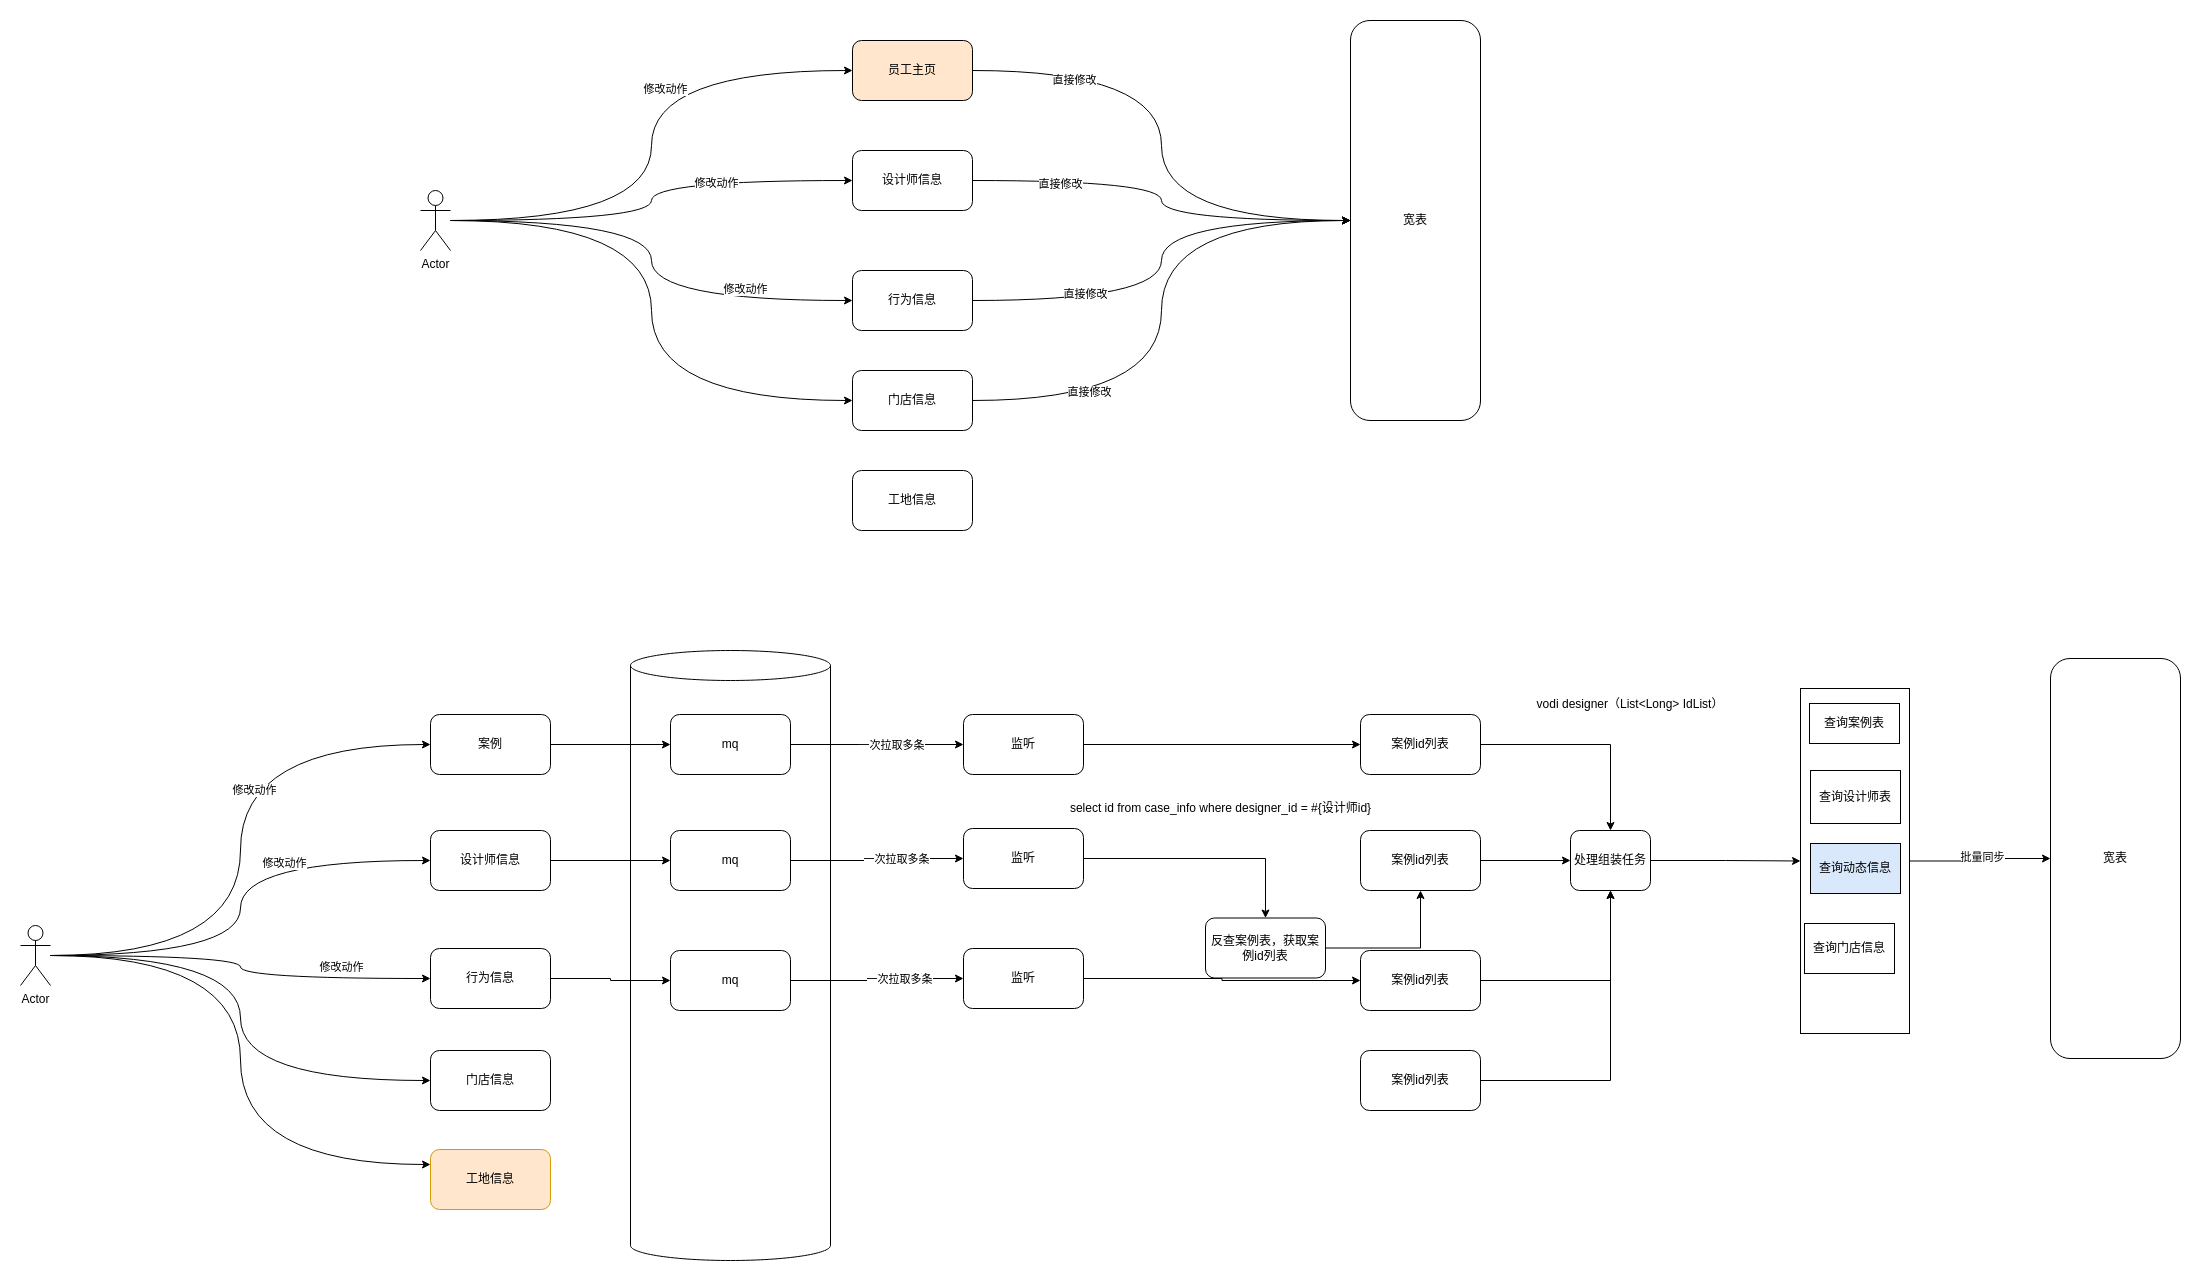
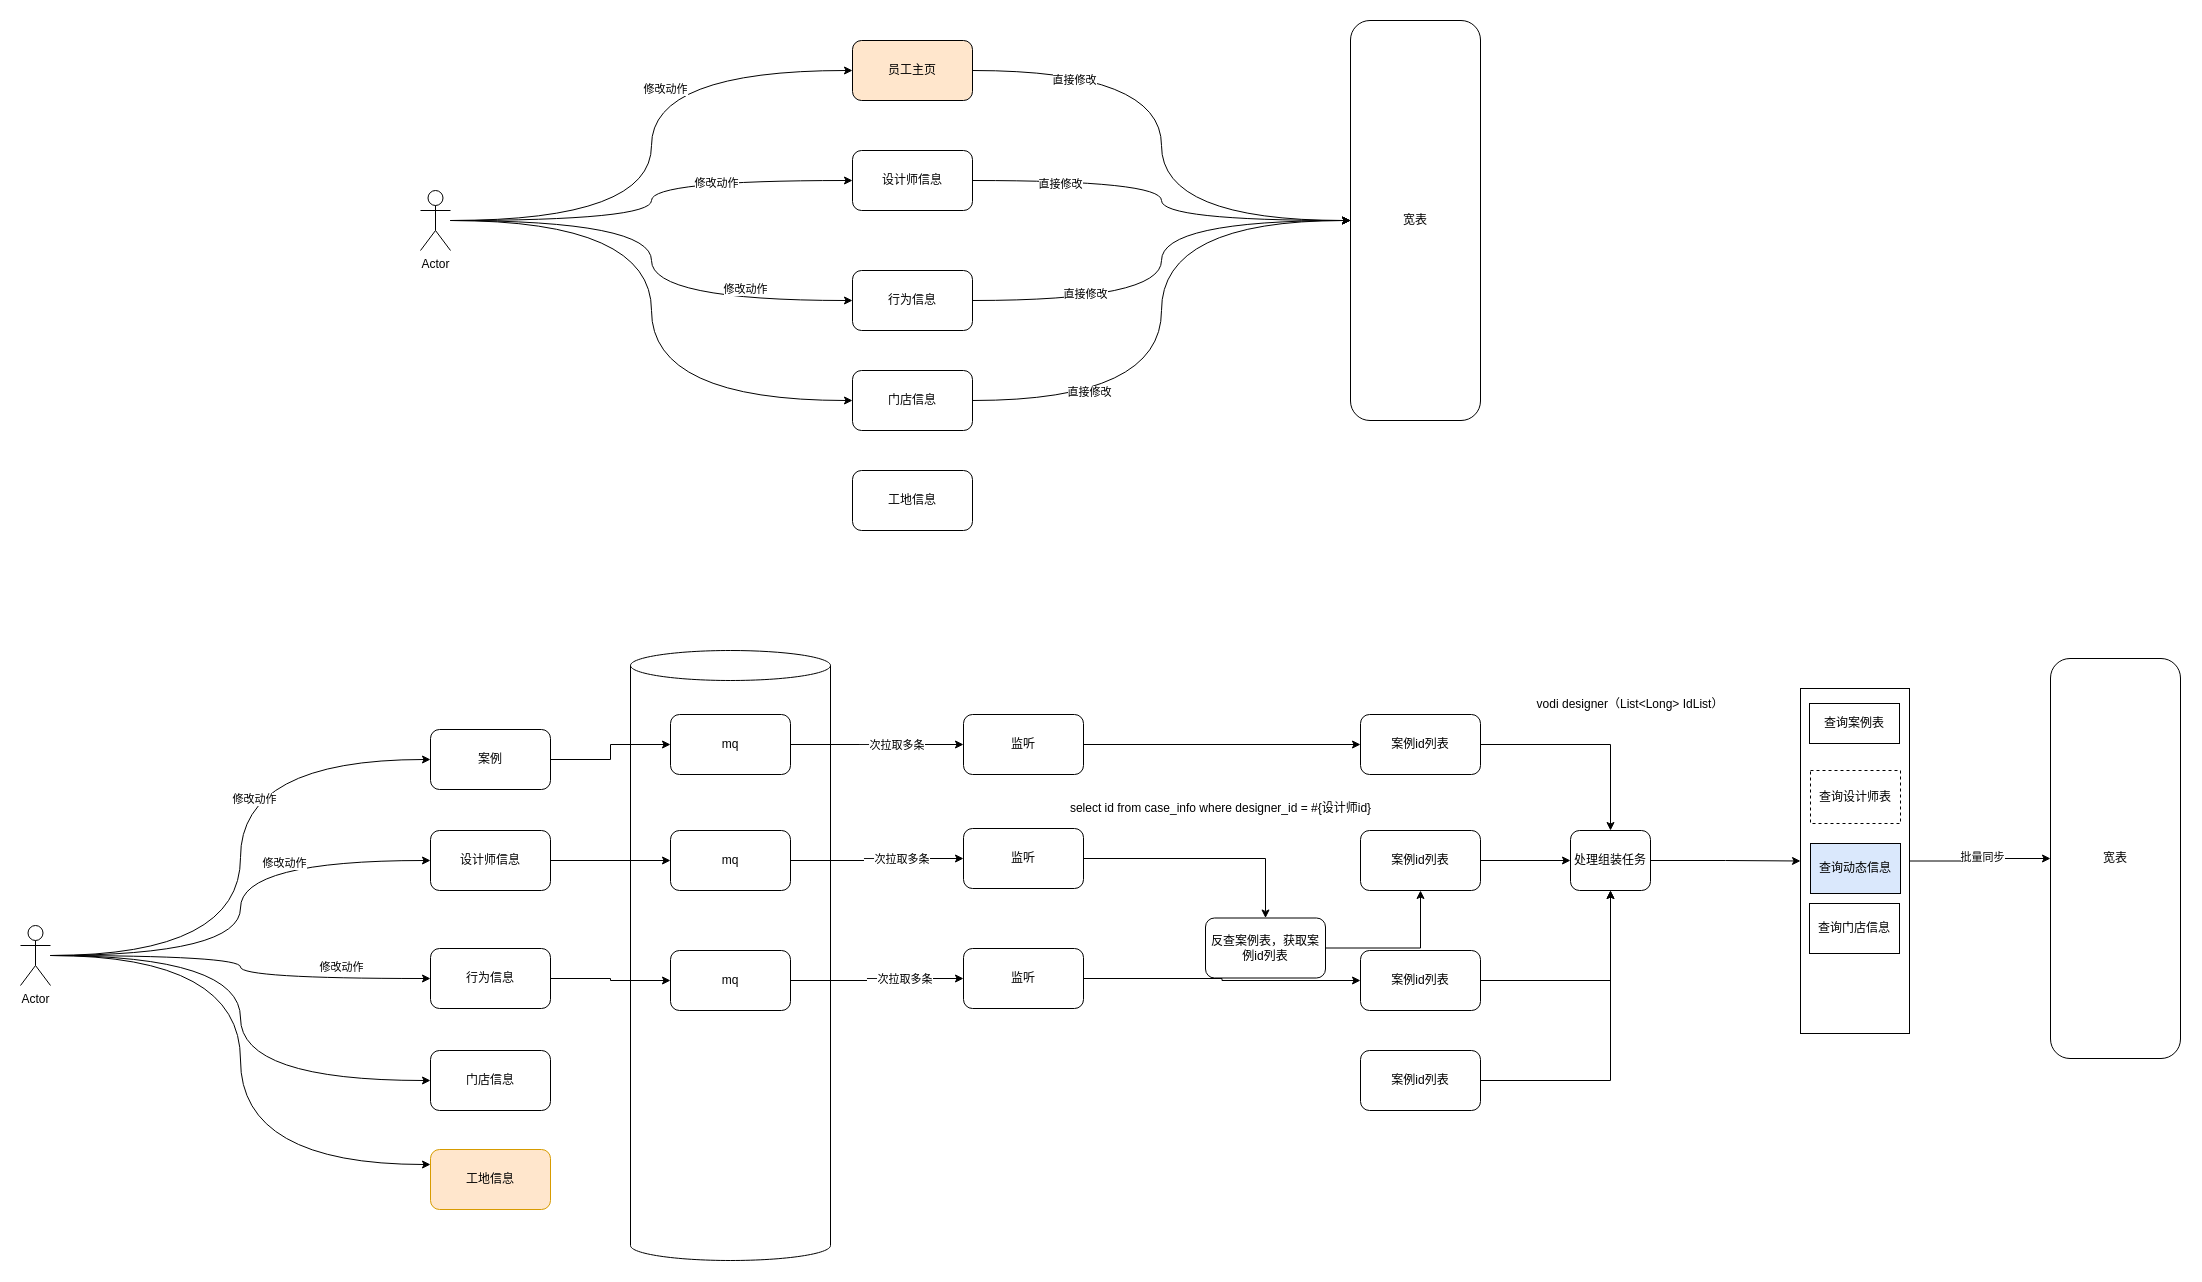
node "案例": moved (491, 745) -> (491, 760)
node "查询设计师表": style solid -> dashed
node "查询门店信息": moved (1850, 949) -> (1855, 929)
